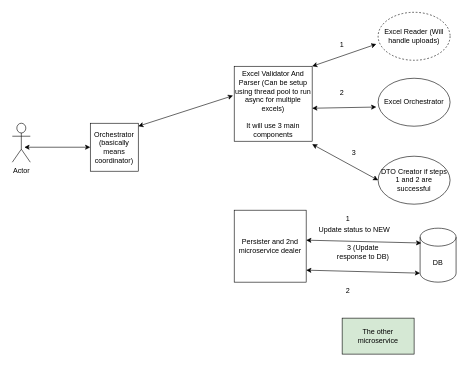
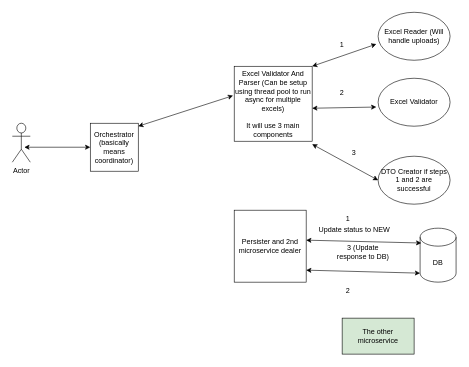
node "Excel Reader (Will handle uploads)": style dashed -> solid
node "Excel Orchestrator": label "Excel Orchestrator" -> "Excel Validator"
